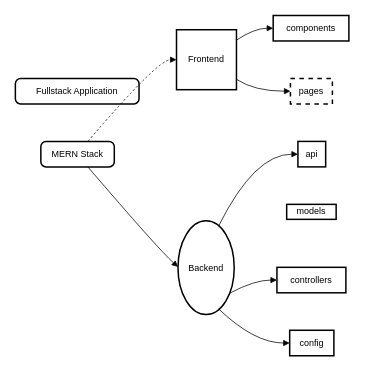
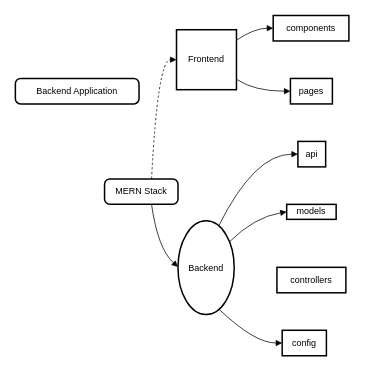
node "Fullstack Application": label "Fullstack Application" -> "Backend Application"
node "pages": style dashed -> solid
node "MERN Stack": moved (78, 154) -> (141, 192)
edge "Backend" -> "models": added
edge "Backend" -> "controllers": removed
node "config": moved (312, 343) -> (305, 343)
